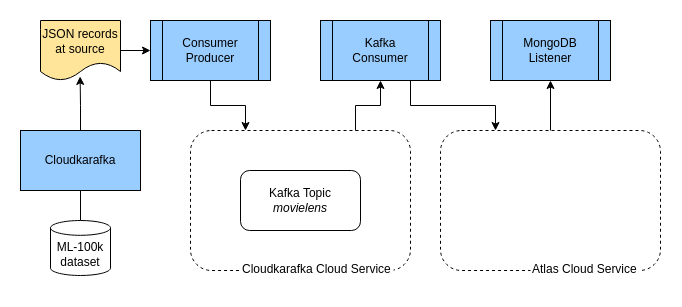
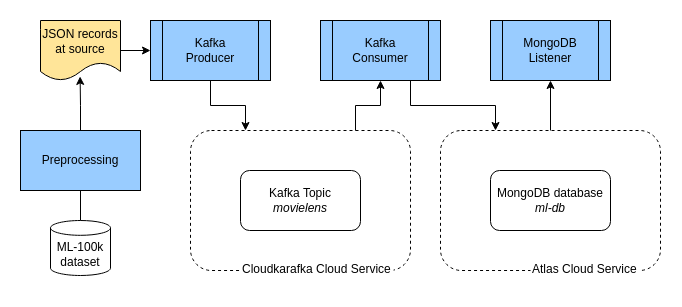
node "Consumer Producer": label "Consumer Producer" -> "Kafka Producer"
node "Cloudkarafka": label "Cloudkarafka" -> "Preprocessing"
node "MongoDB database ml-db": added
